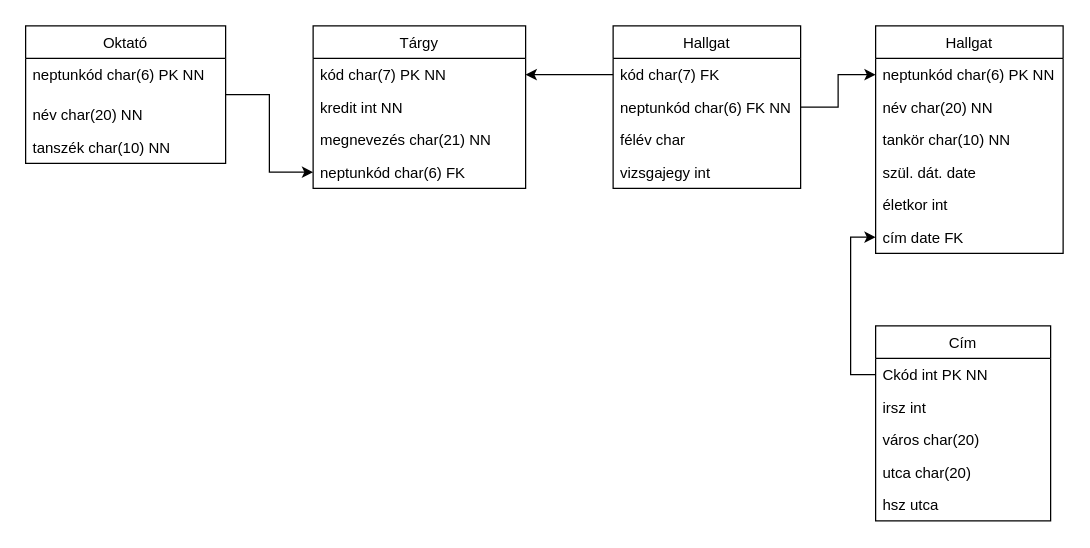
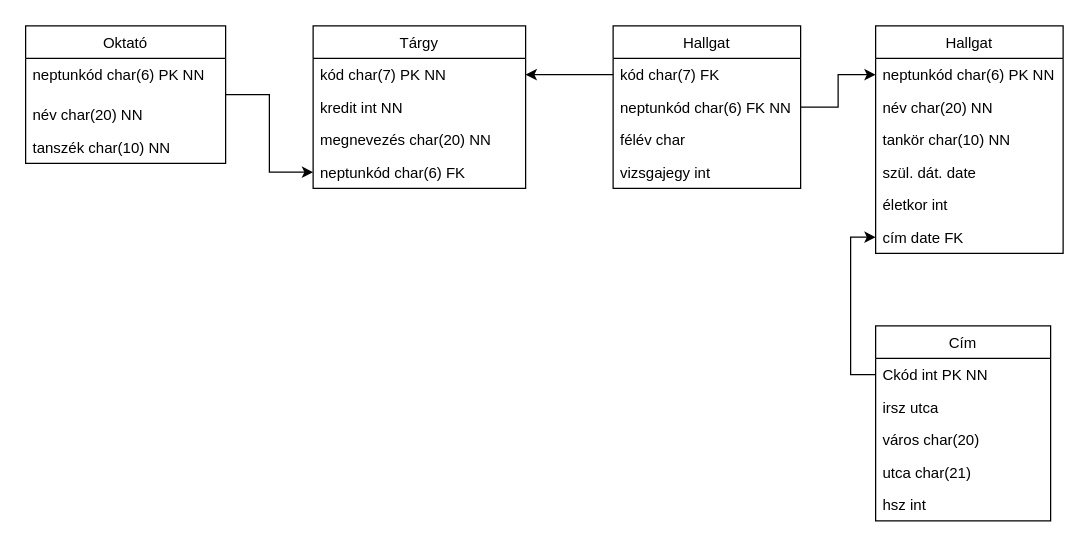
node "megnevezés char(21) NN": label "megnevezés char(21) NN" -> "megnevezés char(20) NN"
node "irsz int": label "irsz int" -> "irsz utca"
node "utca char(20)": label "utca char(20)" -> "utca char(21)"
node "hsz utca": label "hsz utca" -> "hsz int"
